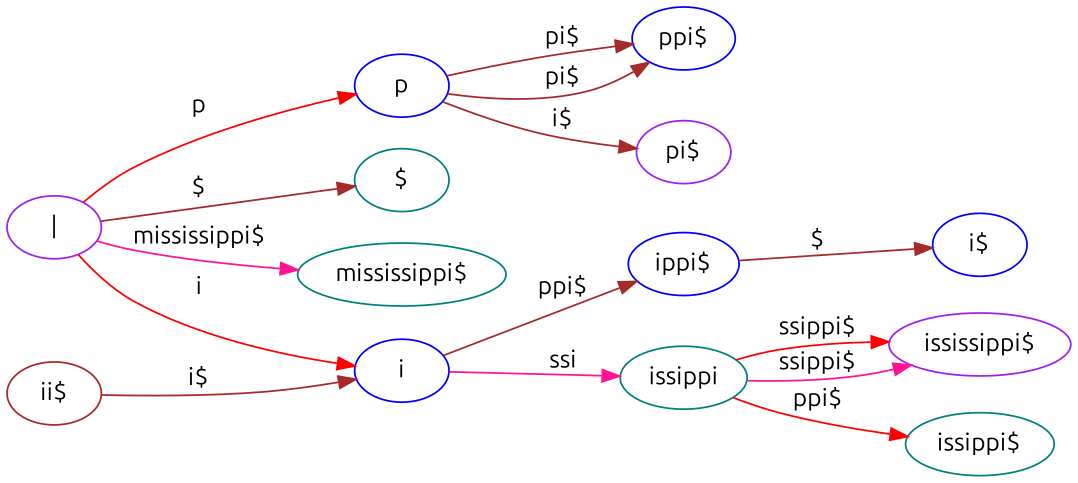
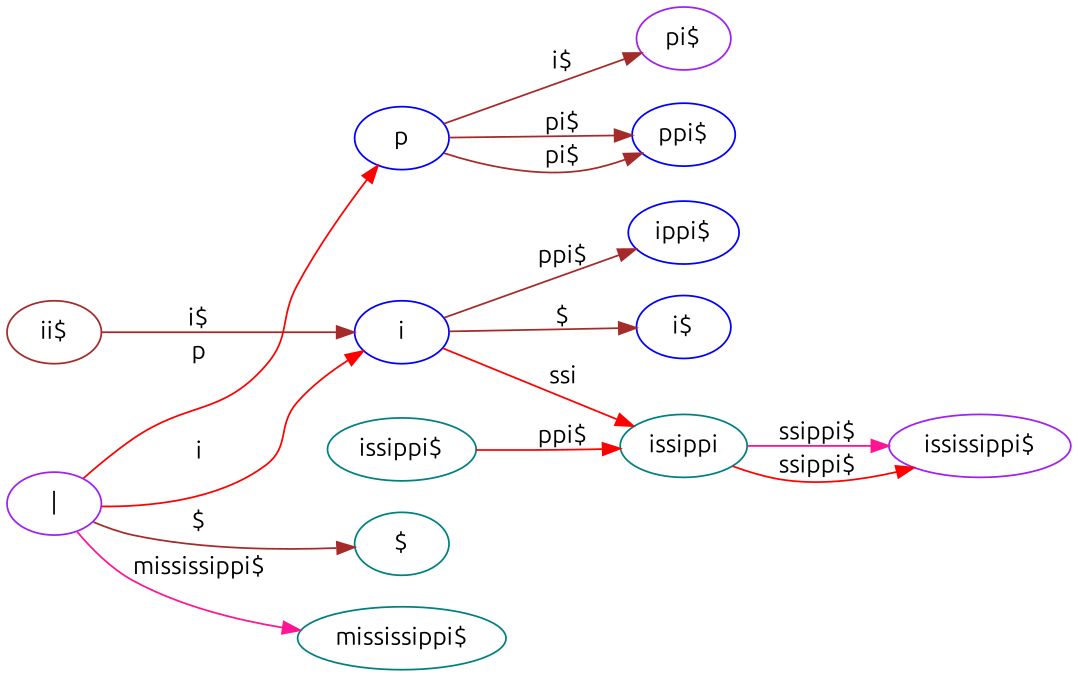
edge "ippi$" -> "i$": now "i" -> "i$"
edge "i" -> "issippi": color deeppink -> red
edge "issippi" -> "issippi$": reversed
